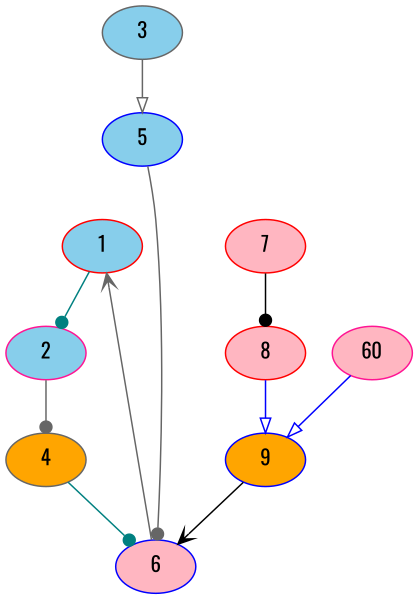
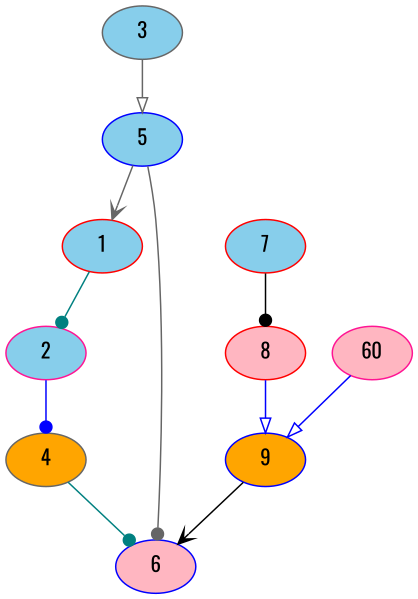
node "7": fillcolor lightpink -> skyblue
edge "2" -> "4": color gray40 -> blue
edge "6" -> "1": now "5" -> "1"
